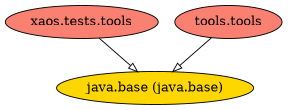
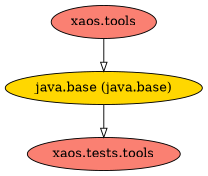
node "tools.tools": label "tools.tools" -> "xaos.tools"
edge "xaos.tests.tools" -> "java.base (java.base)": reversed
